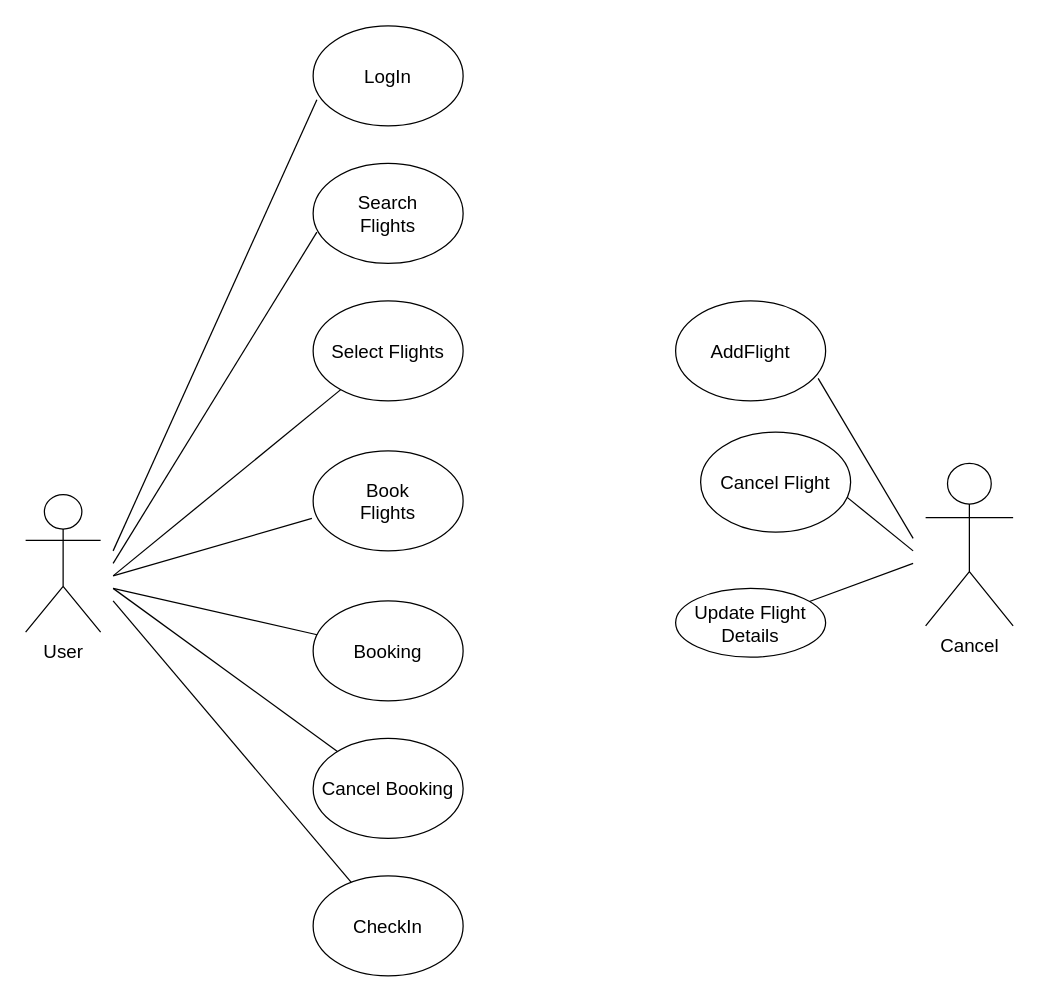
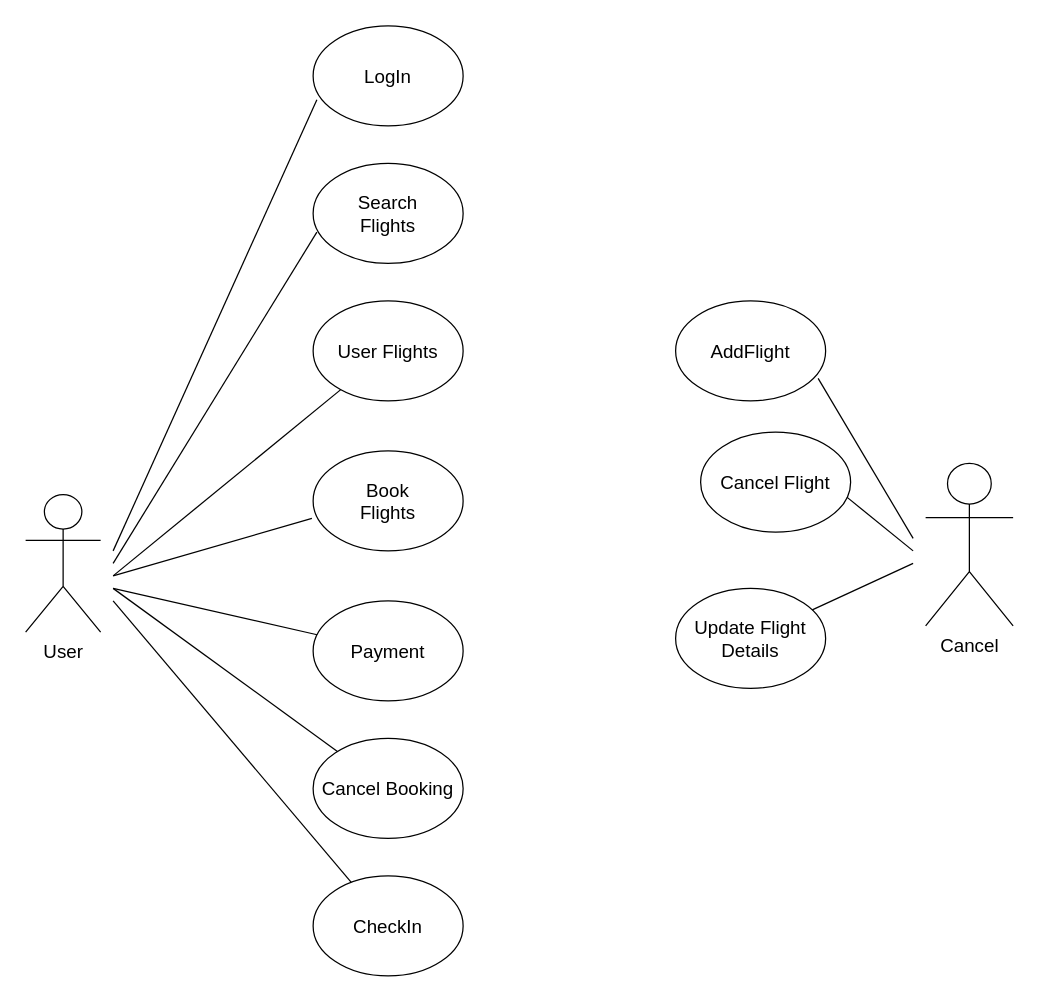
node "Select Flights": label "Select Flights" -> "User Flights"
node "Update Flight Details": size 150x69 -> 150x100
node "Booking": label "Booking" -> "Payment"
